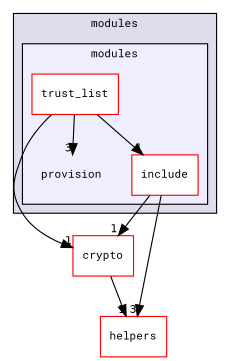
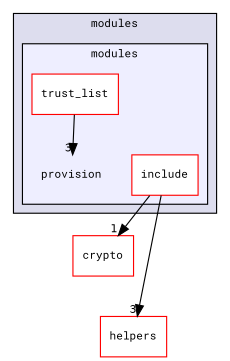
edge "trust_list" -> "include": removed
edge "trust_list" -> "crypto": removed
edge "crypto" -> "helpers": removed
